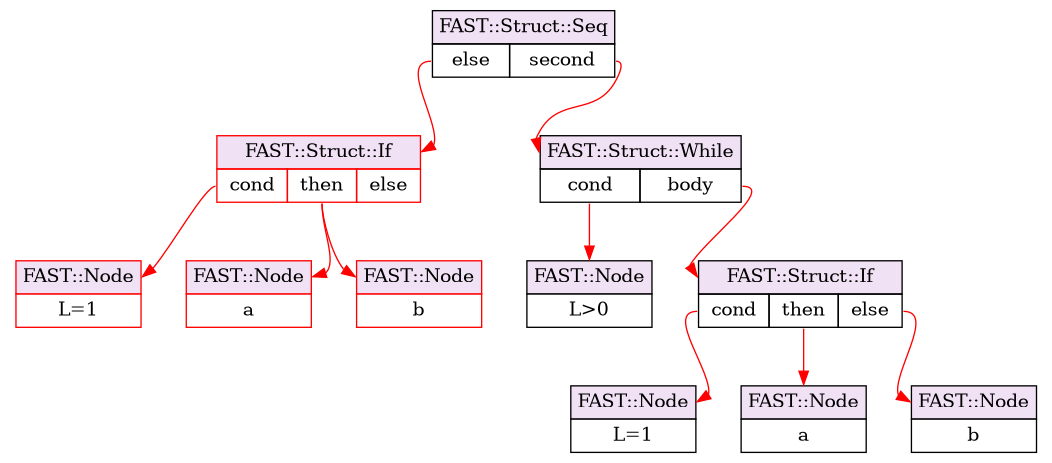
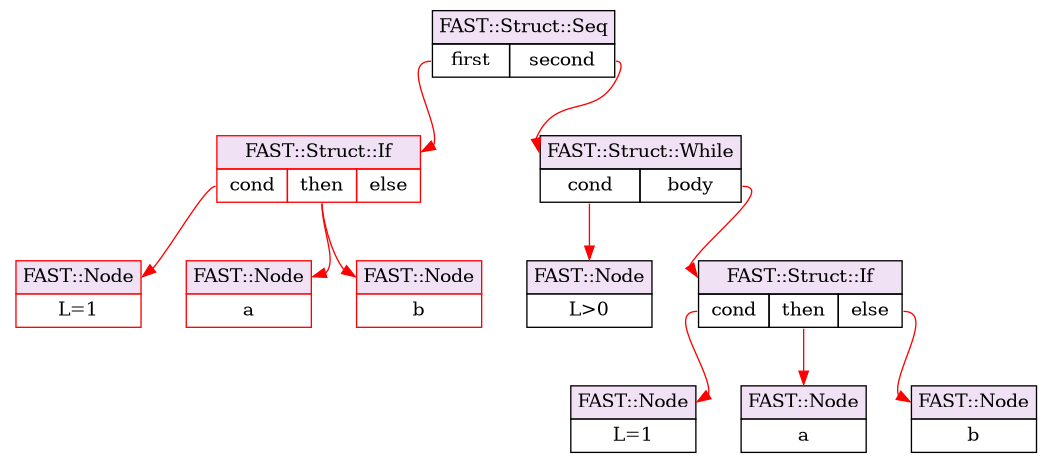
node "FAST::Struct::Seq": text "else" -> "first"
